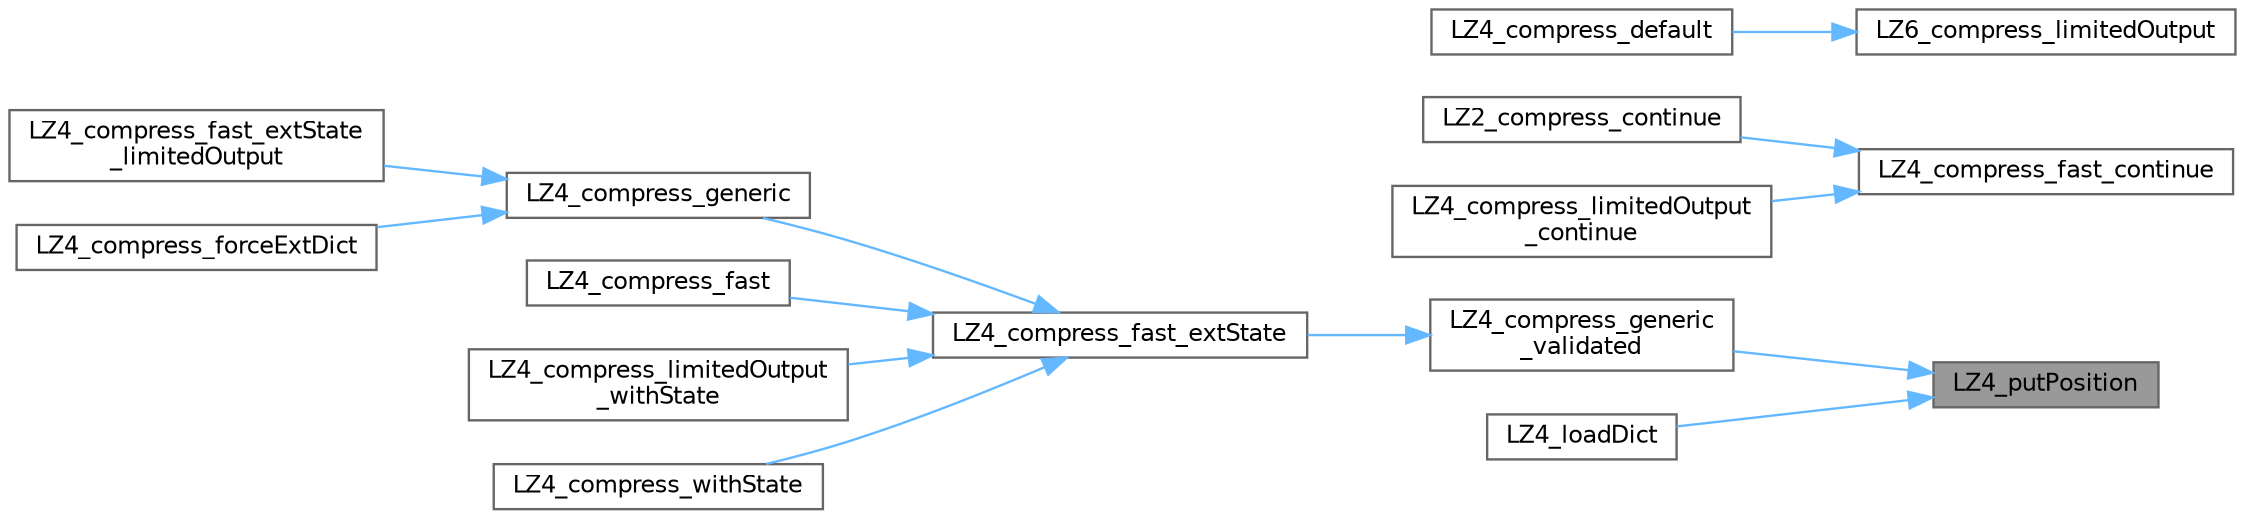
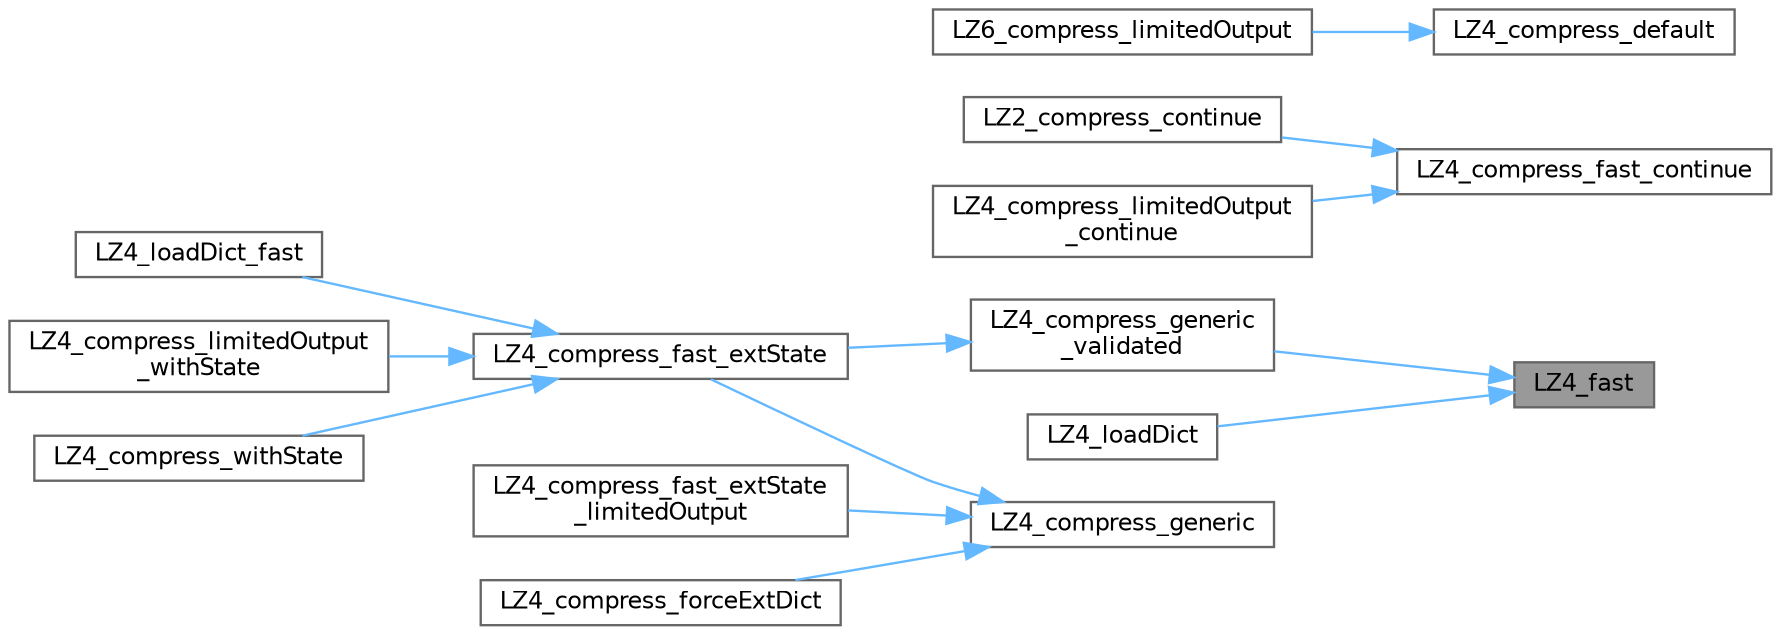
edge "LZ4_compress_default" -> "LZ6_compress_limitedOutput": reversed
edge "LZ4_compress_generic" -> "LZ4_compress_fast_extState": reversed
node "LZ4_compress_fast": label "LZ4_compress_fast" -> "LZ4_loadDict_fast"
node "LZ4_putPosition": label "LZ4_putPosition" -> "LZ4_fast"
